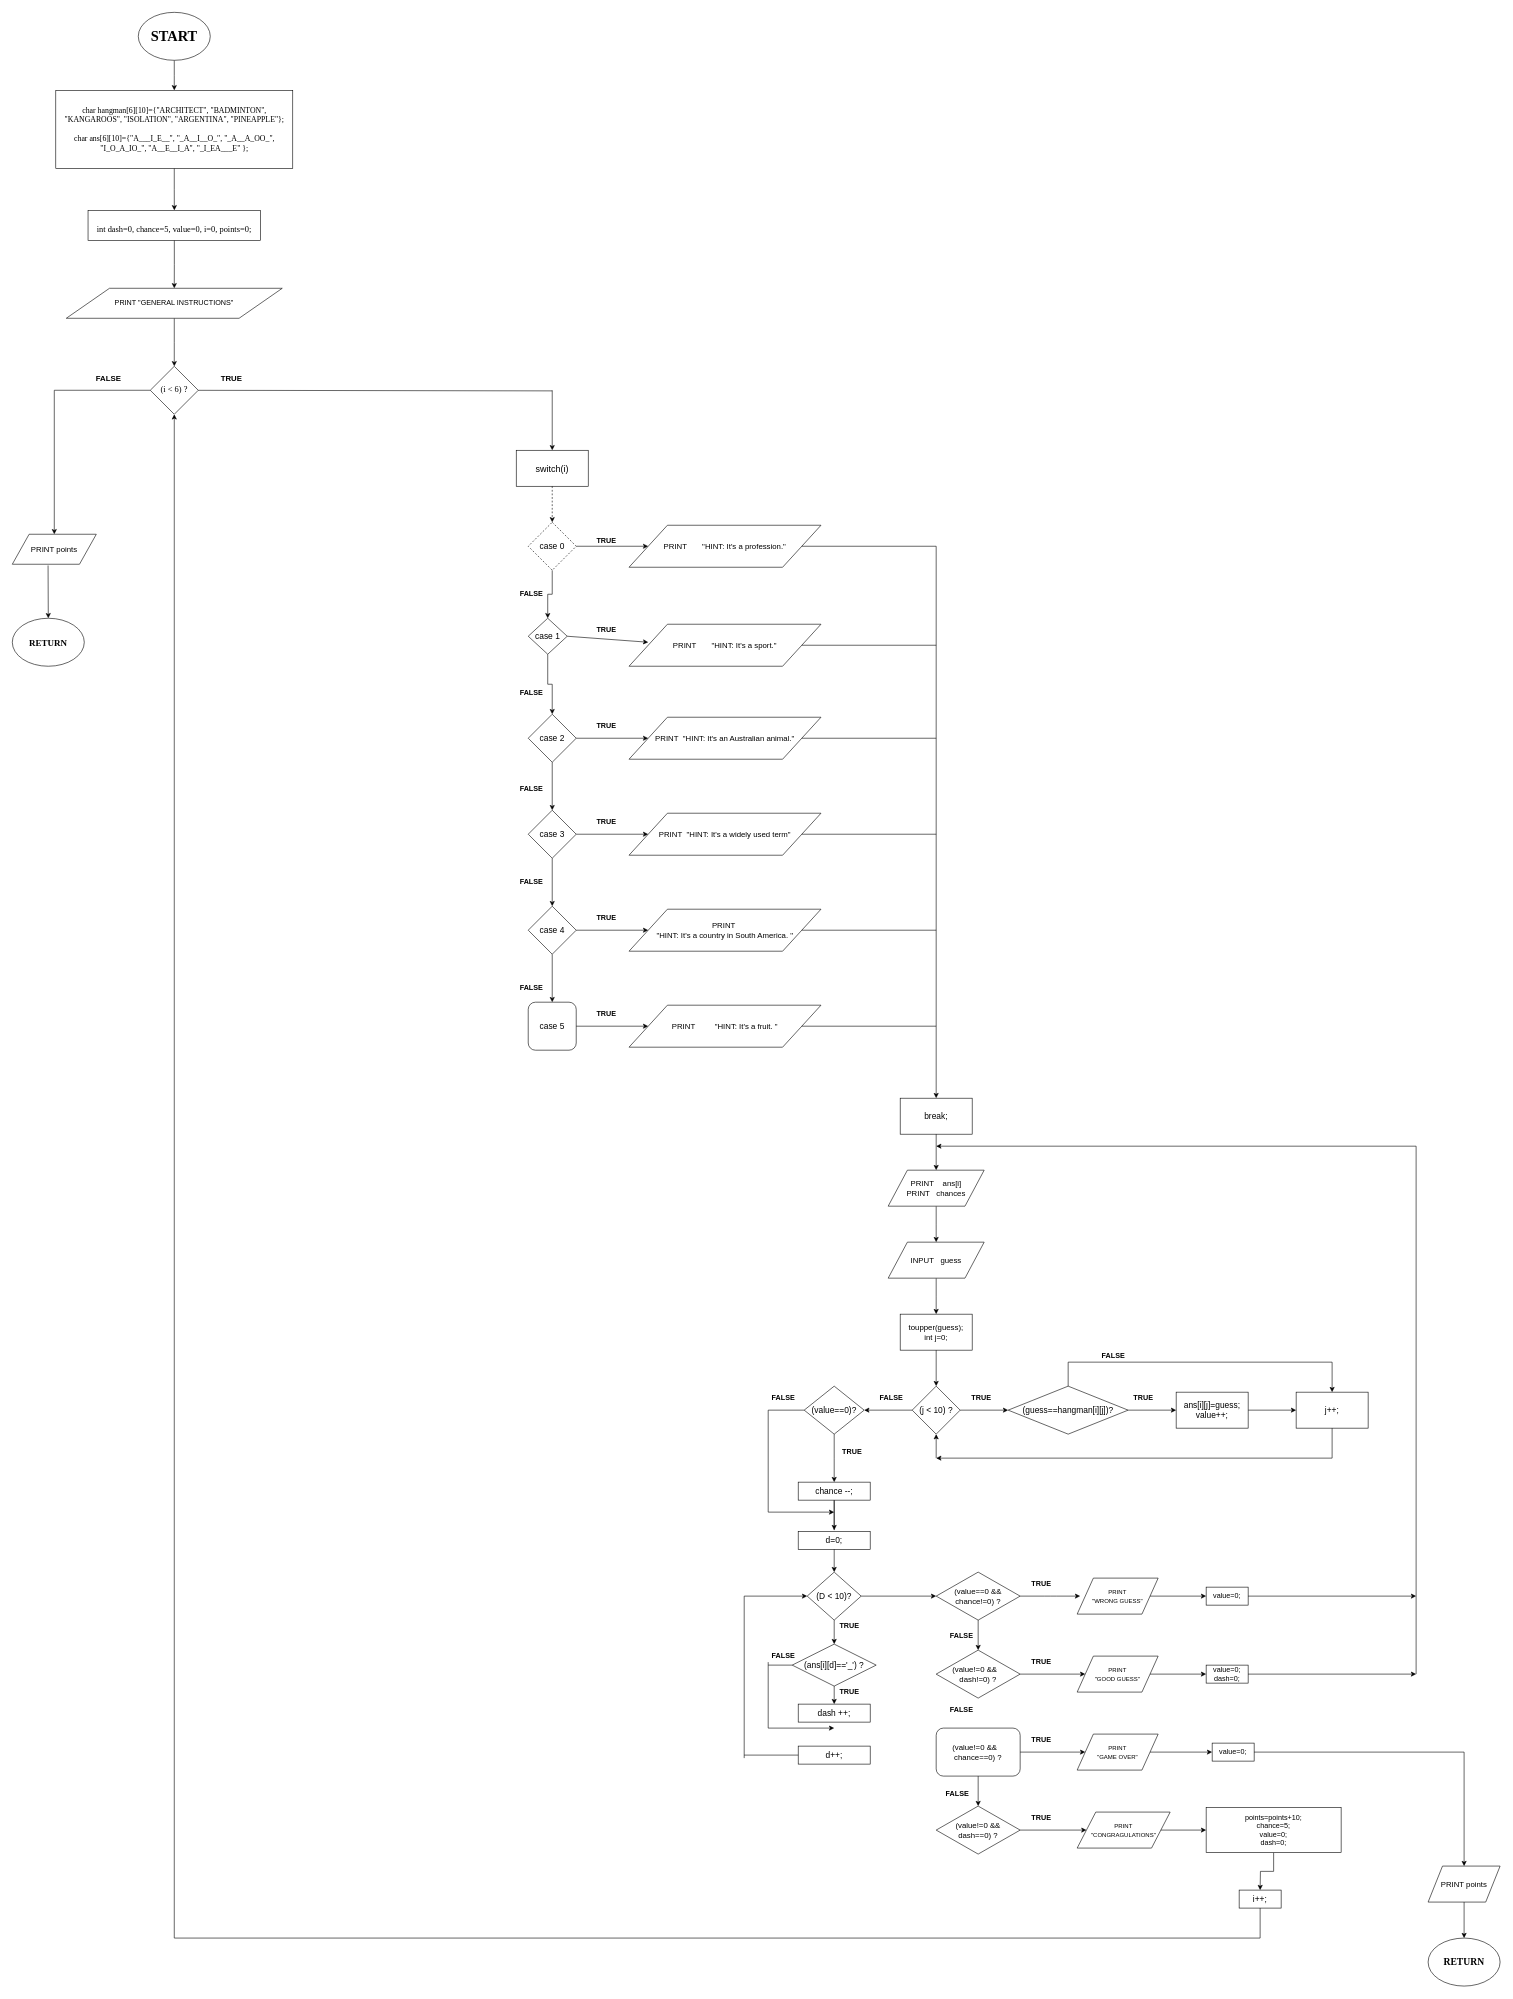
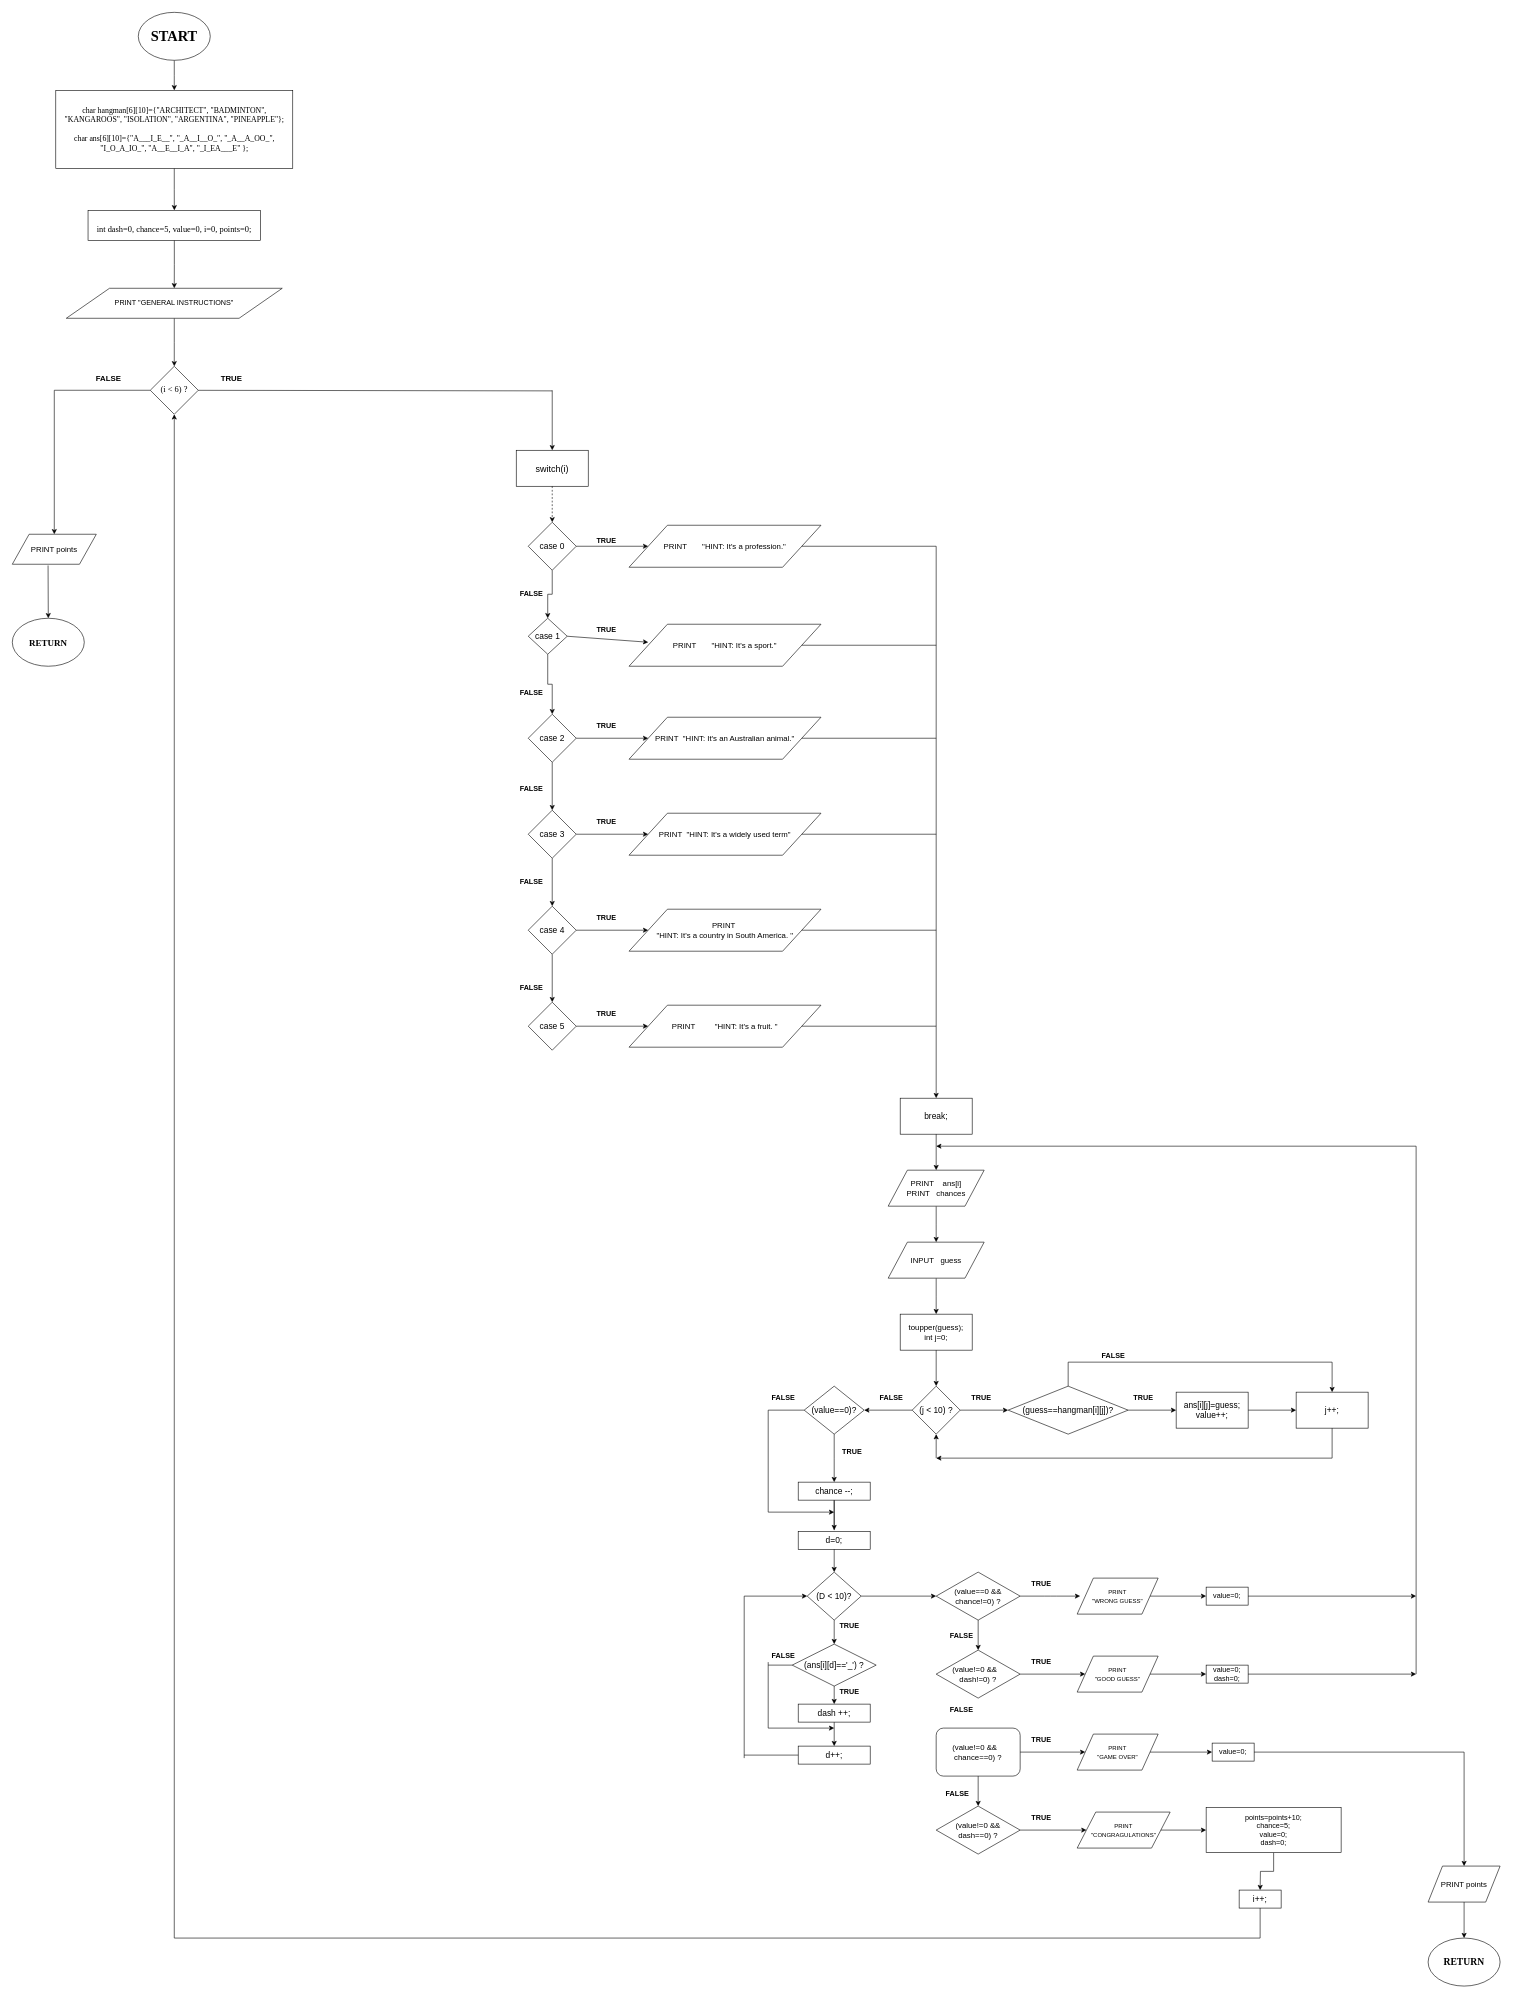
node "case 0": style dashed -> solid
node "case 5": shape rounded rectangle -> diamond
edge "dash ++;" -> "d++;": added
